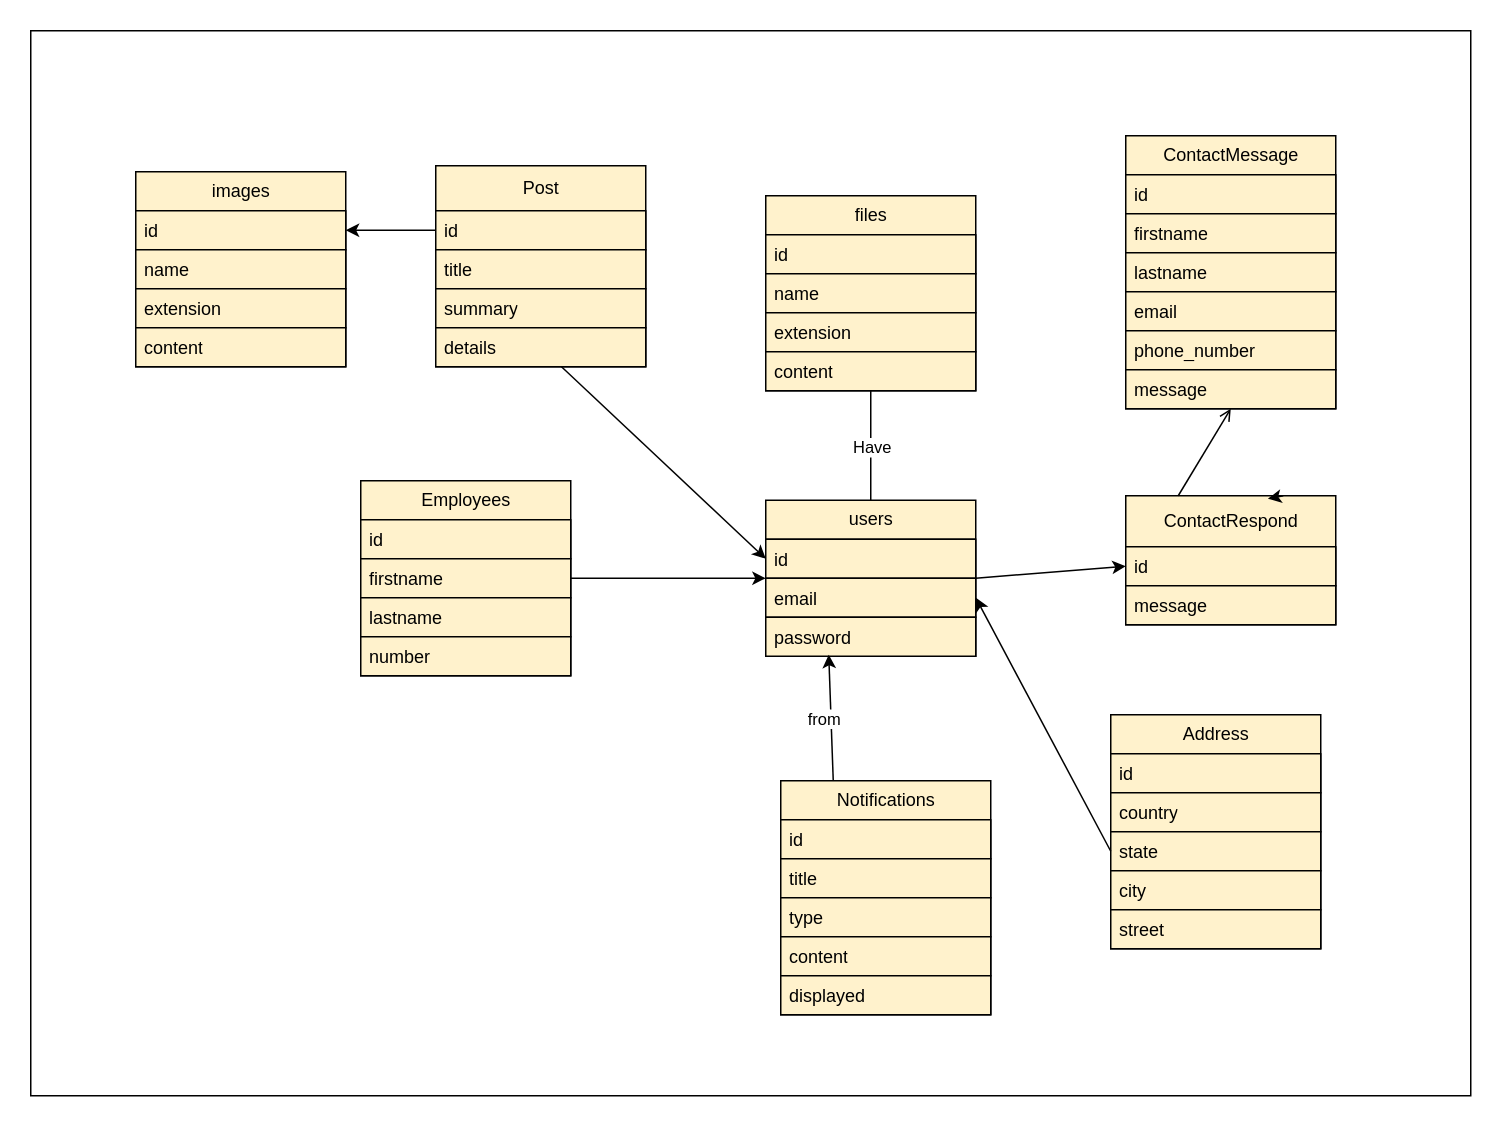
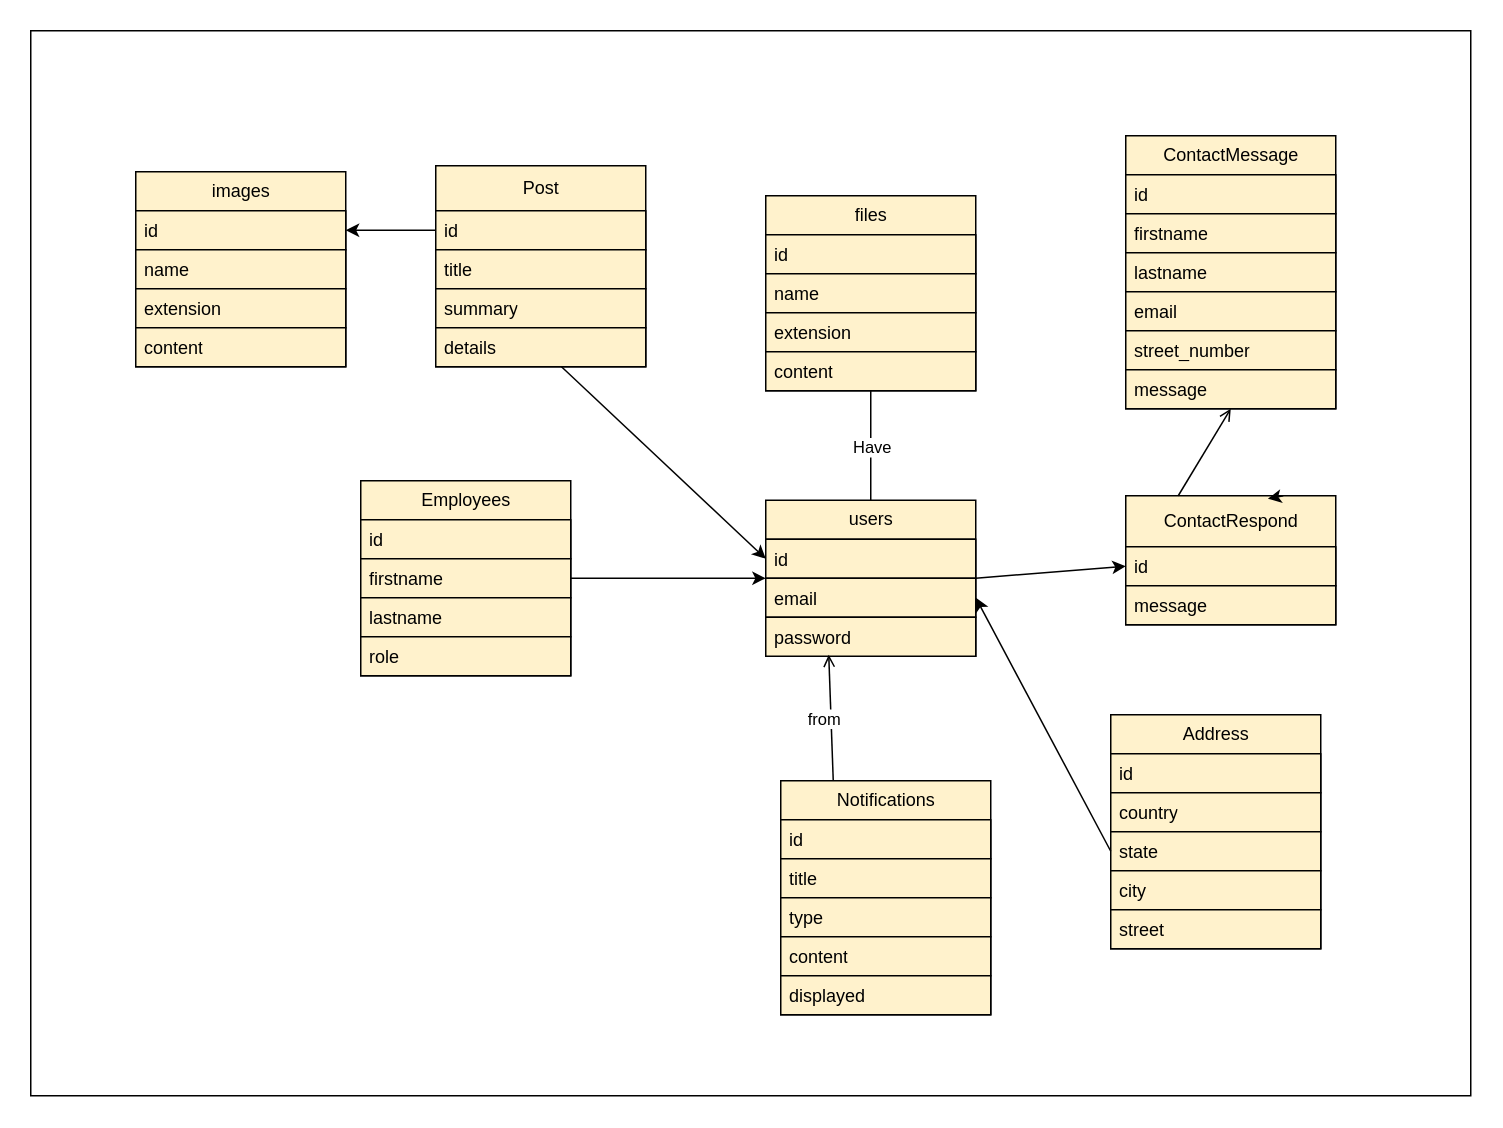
node "phone_number": label "phone_number" -> "street_number"
node "number": label "number" -> "role"
edge "Notifications" -> "password": arrowhead classic -> open
